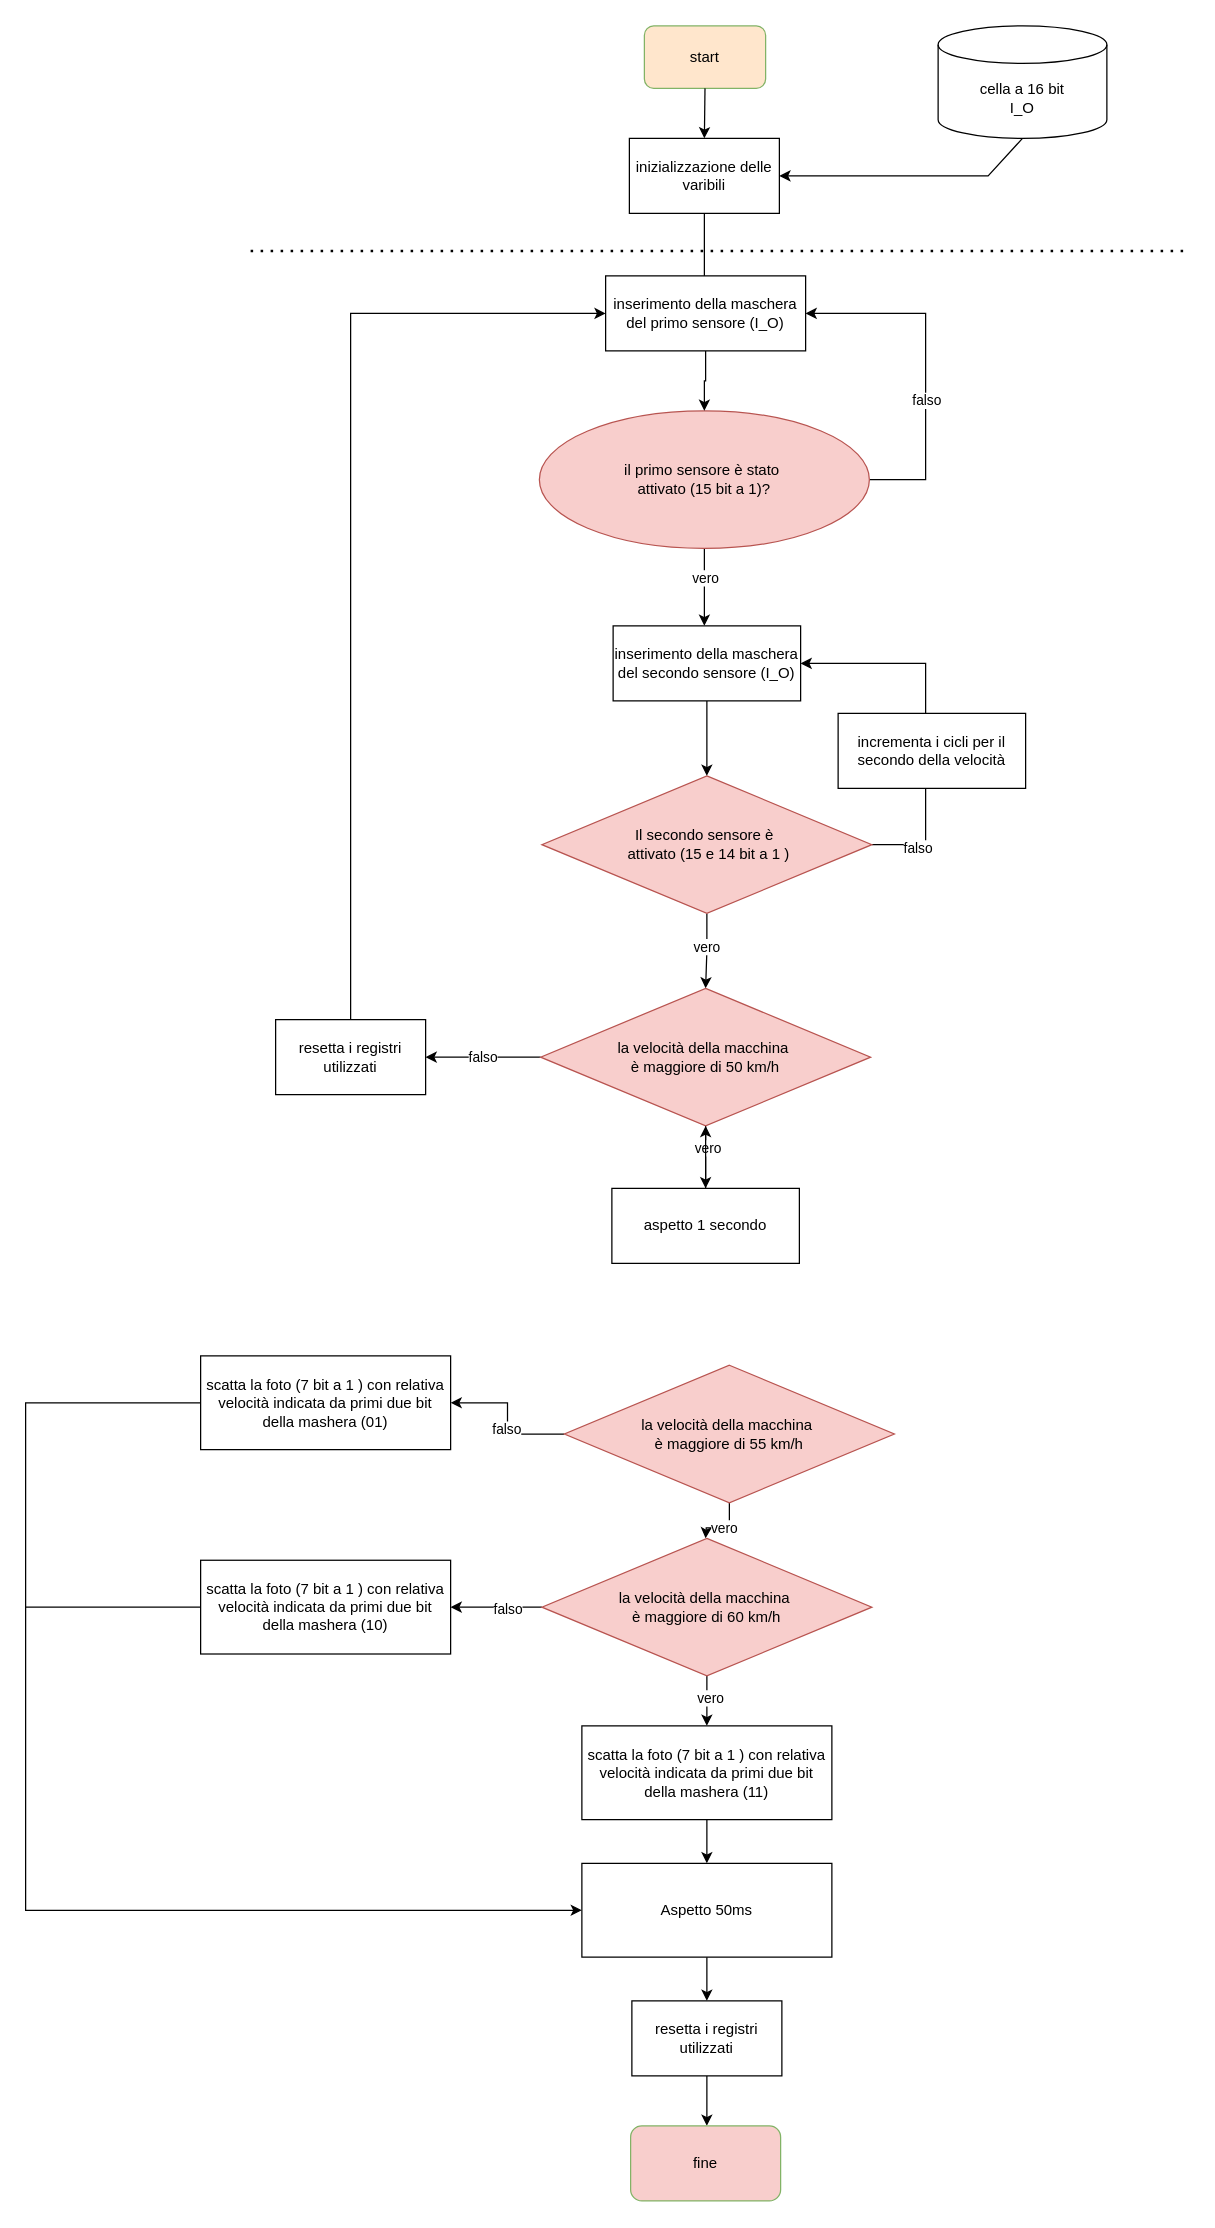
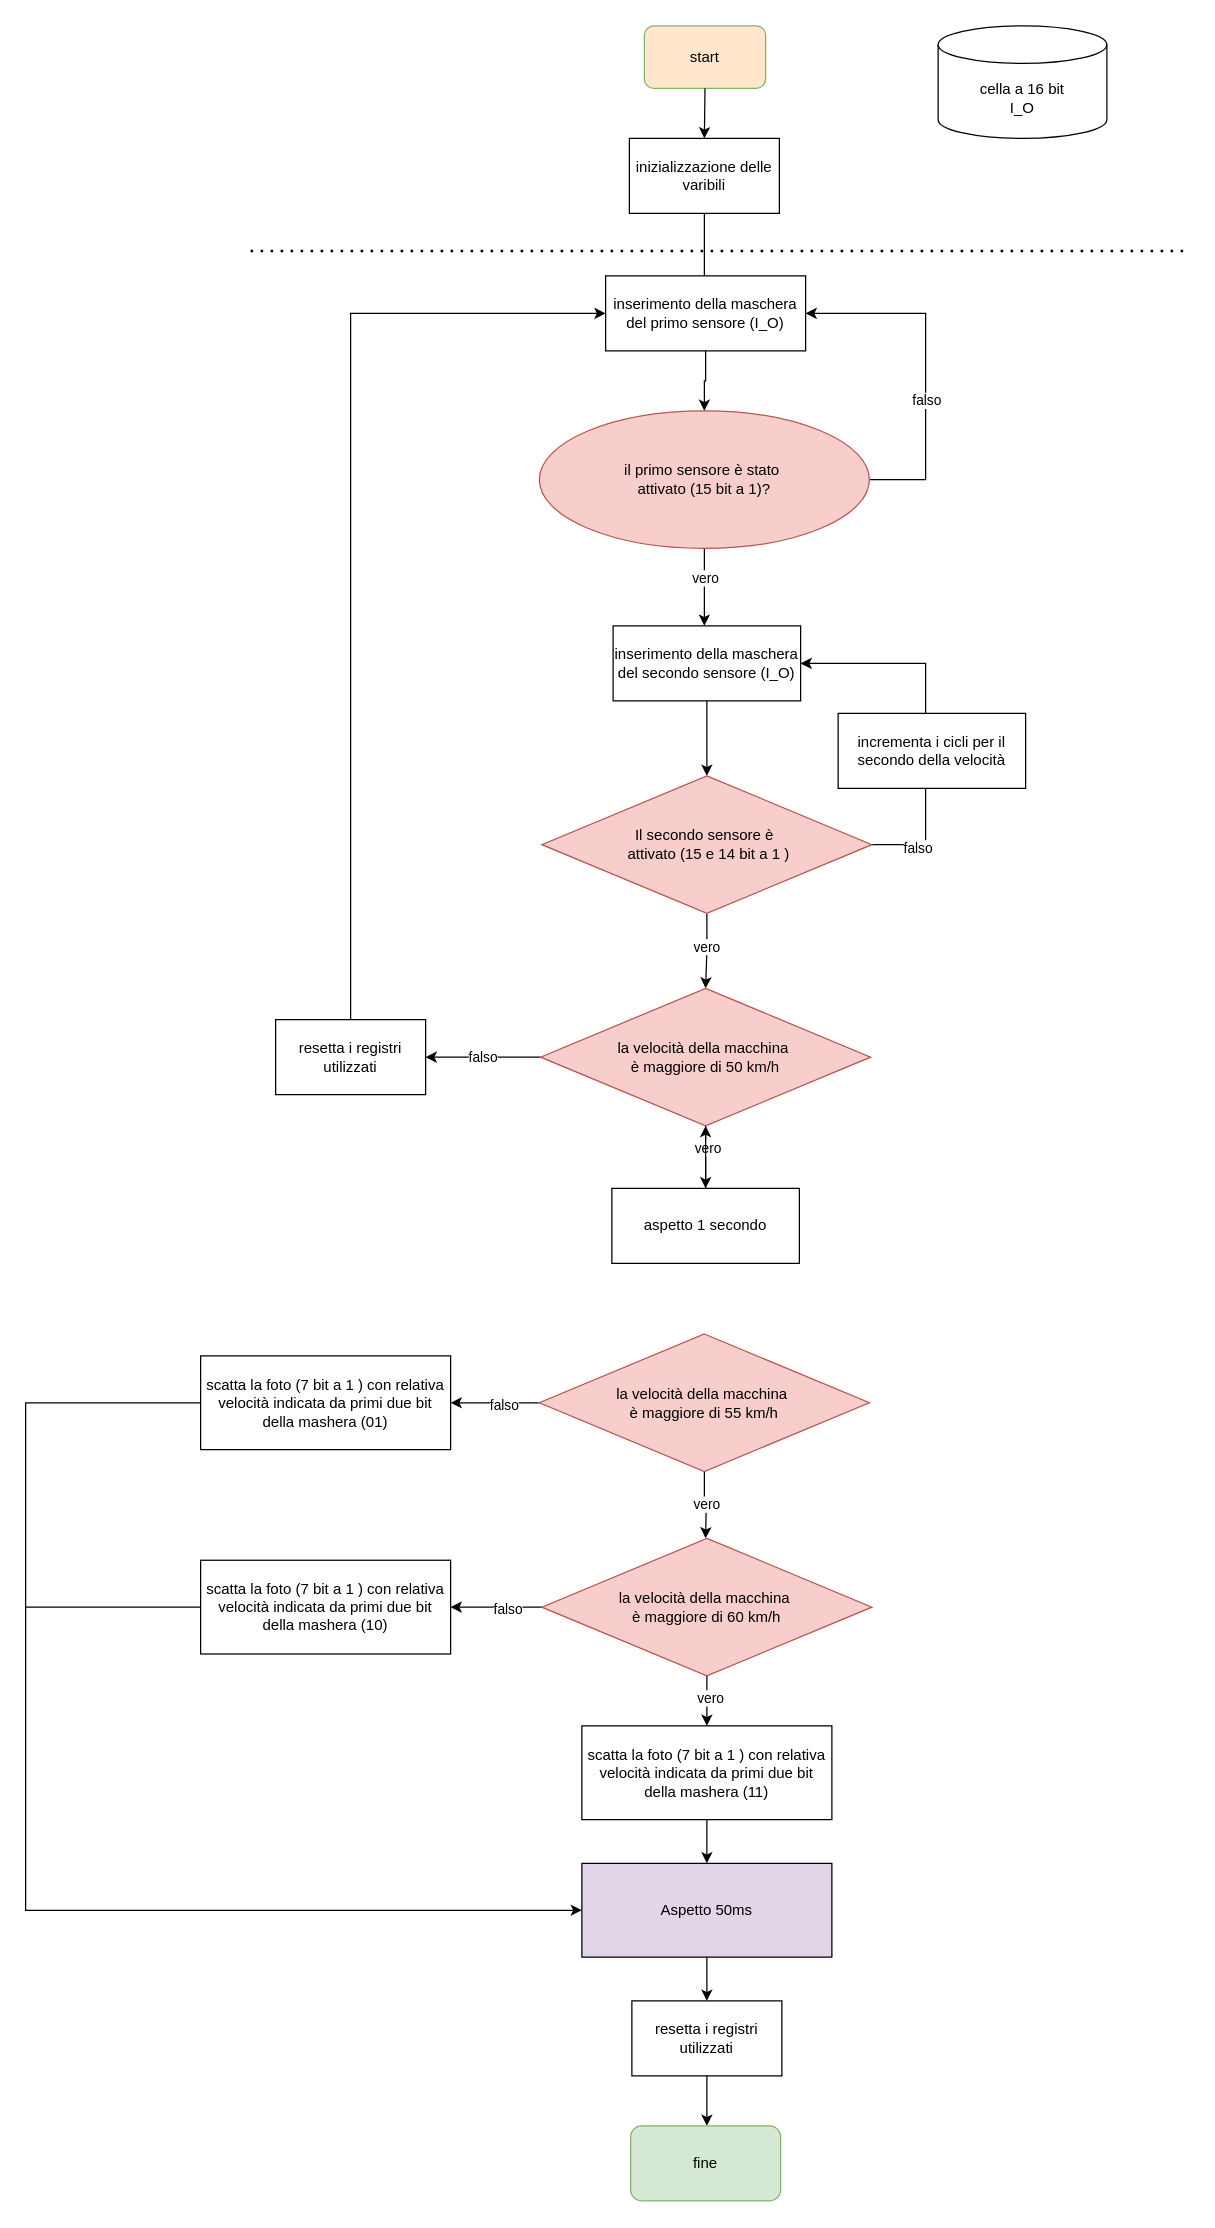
edge "cella a 16 bit I_O" -> "inizializzazione delle varibili": removed
node "la velocità della macchina è maggiore di 55 km/h": moved (729, 1434) -> (704, 1403)
node "Aspetto 50ms": fillcolor #ffffff -> #e1d5e7
node "fine": fillcolor #f8cecc -> #d5e8d4
